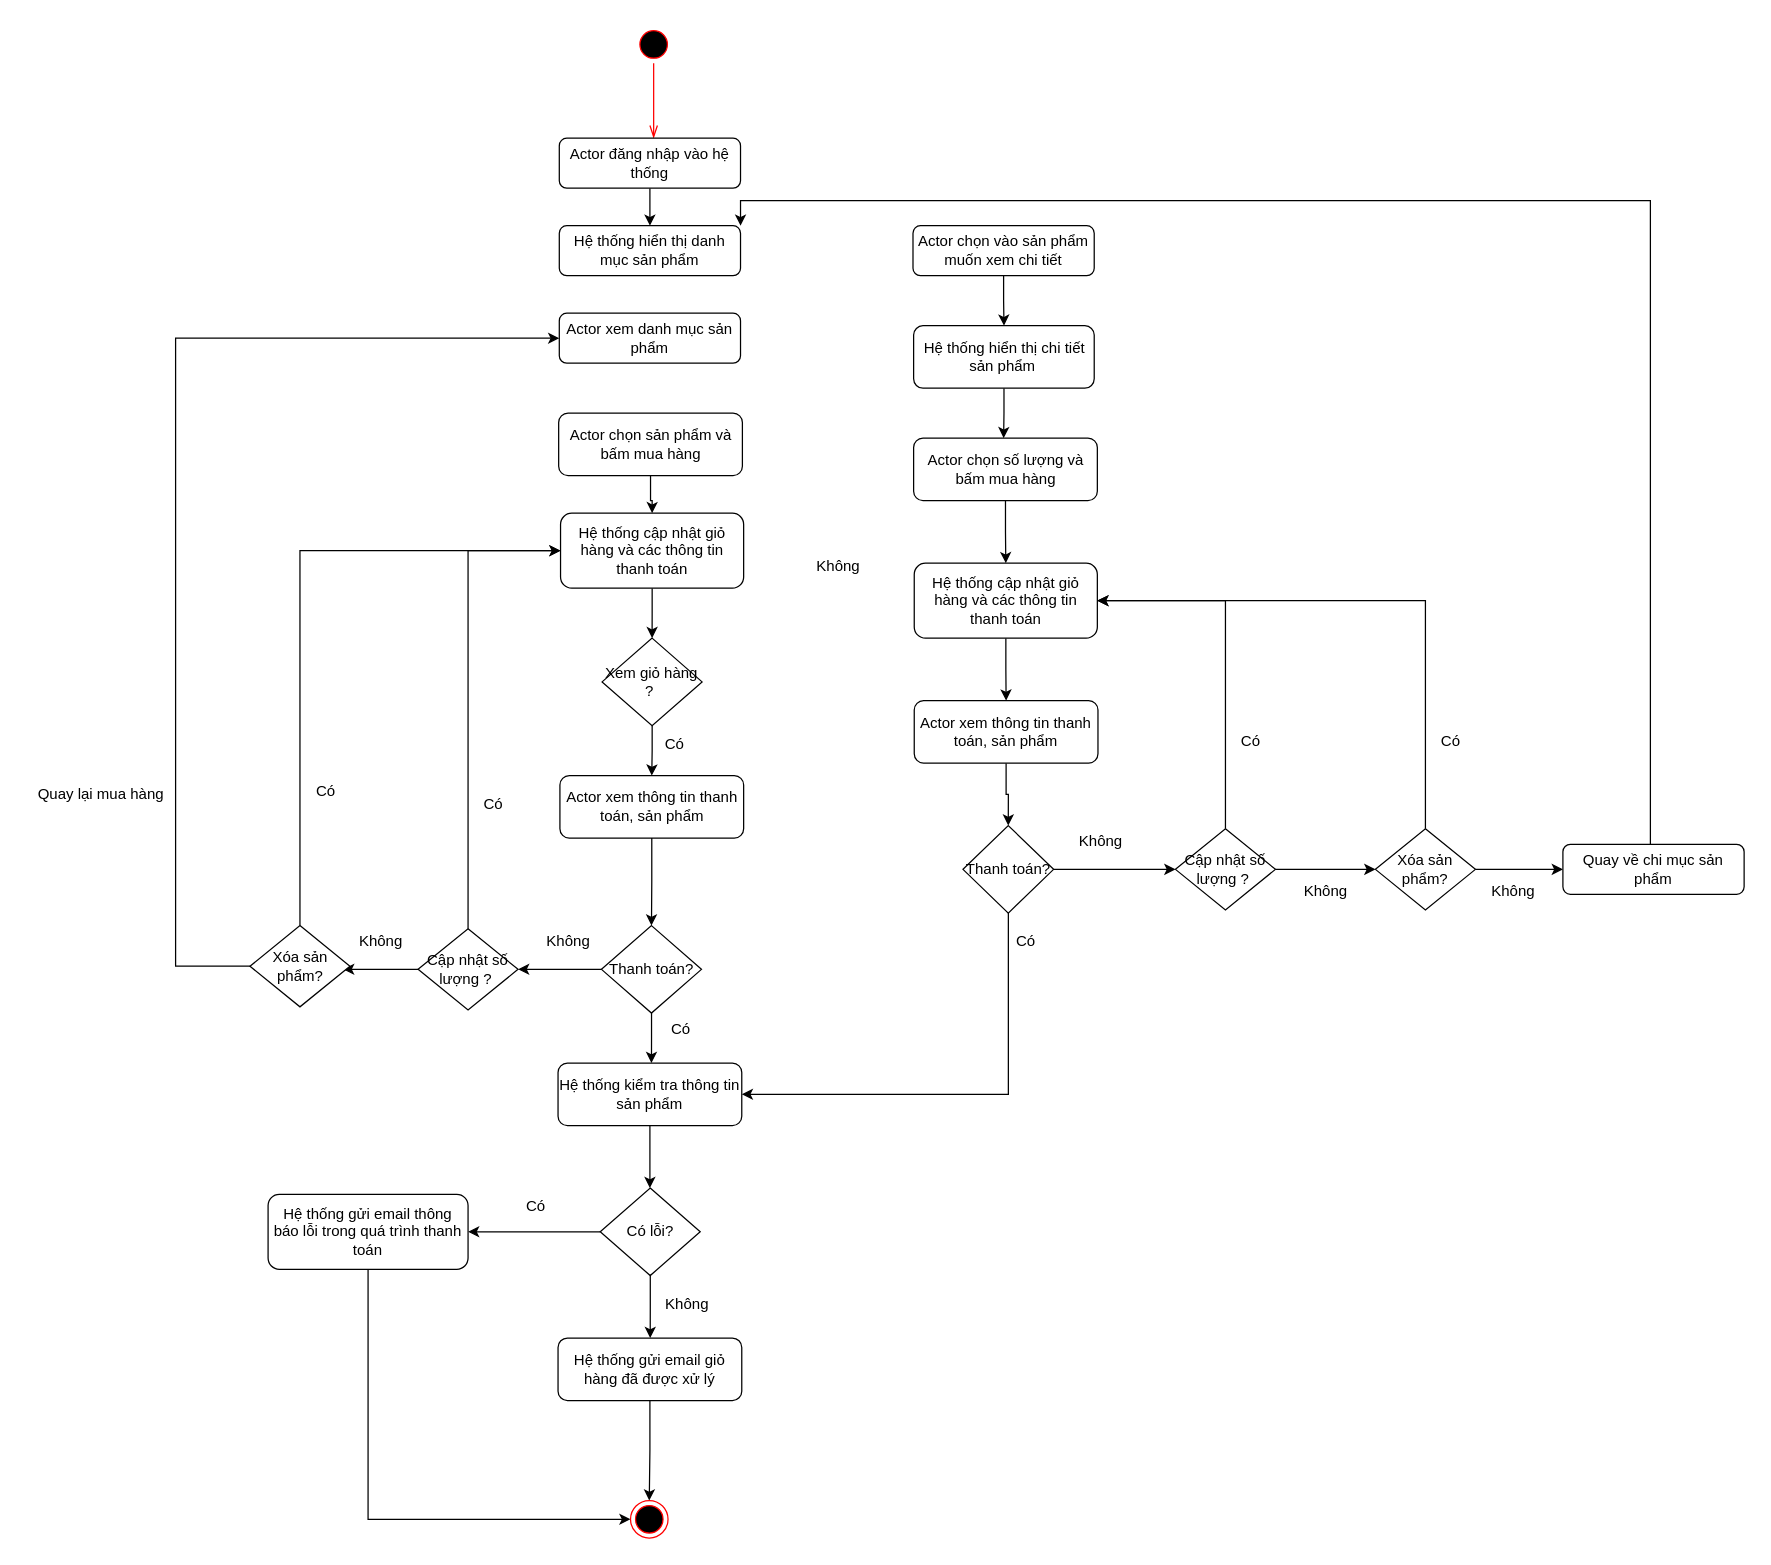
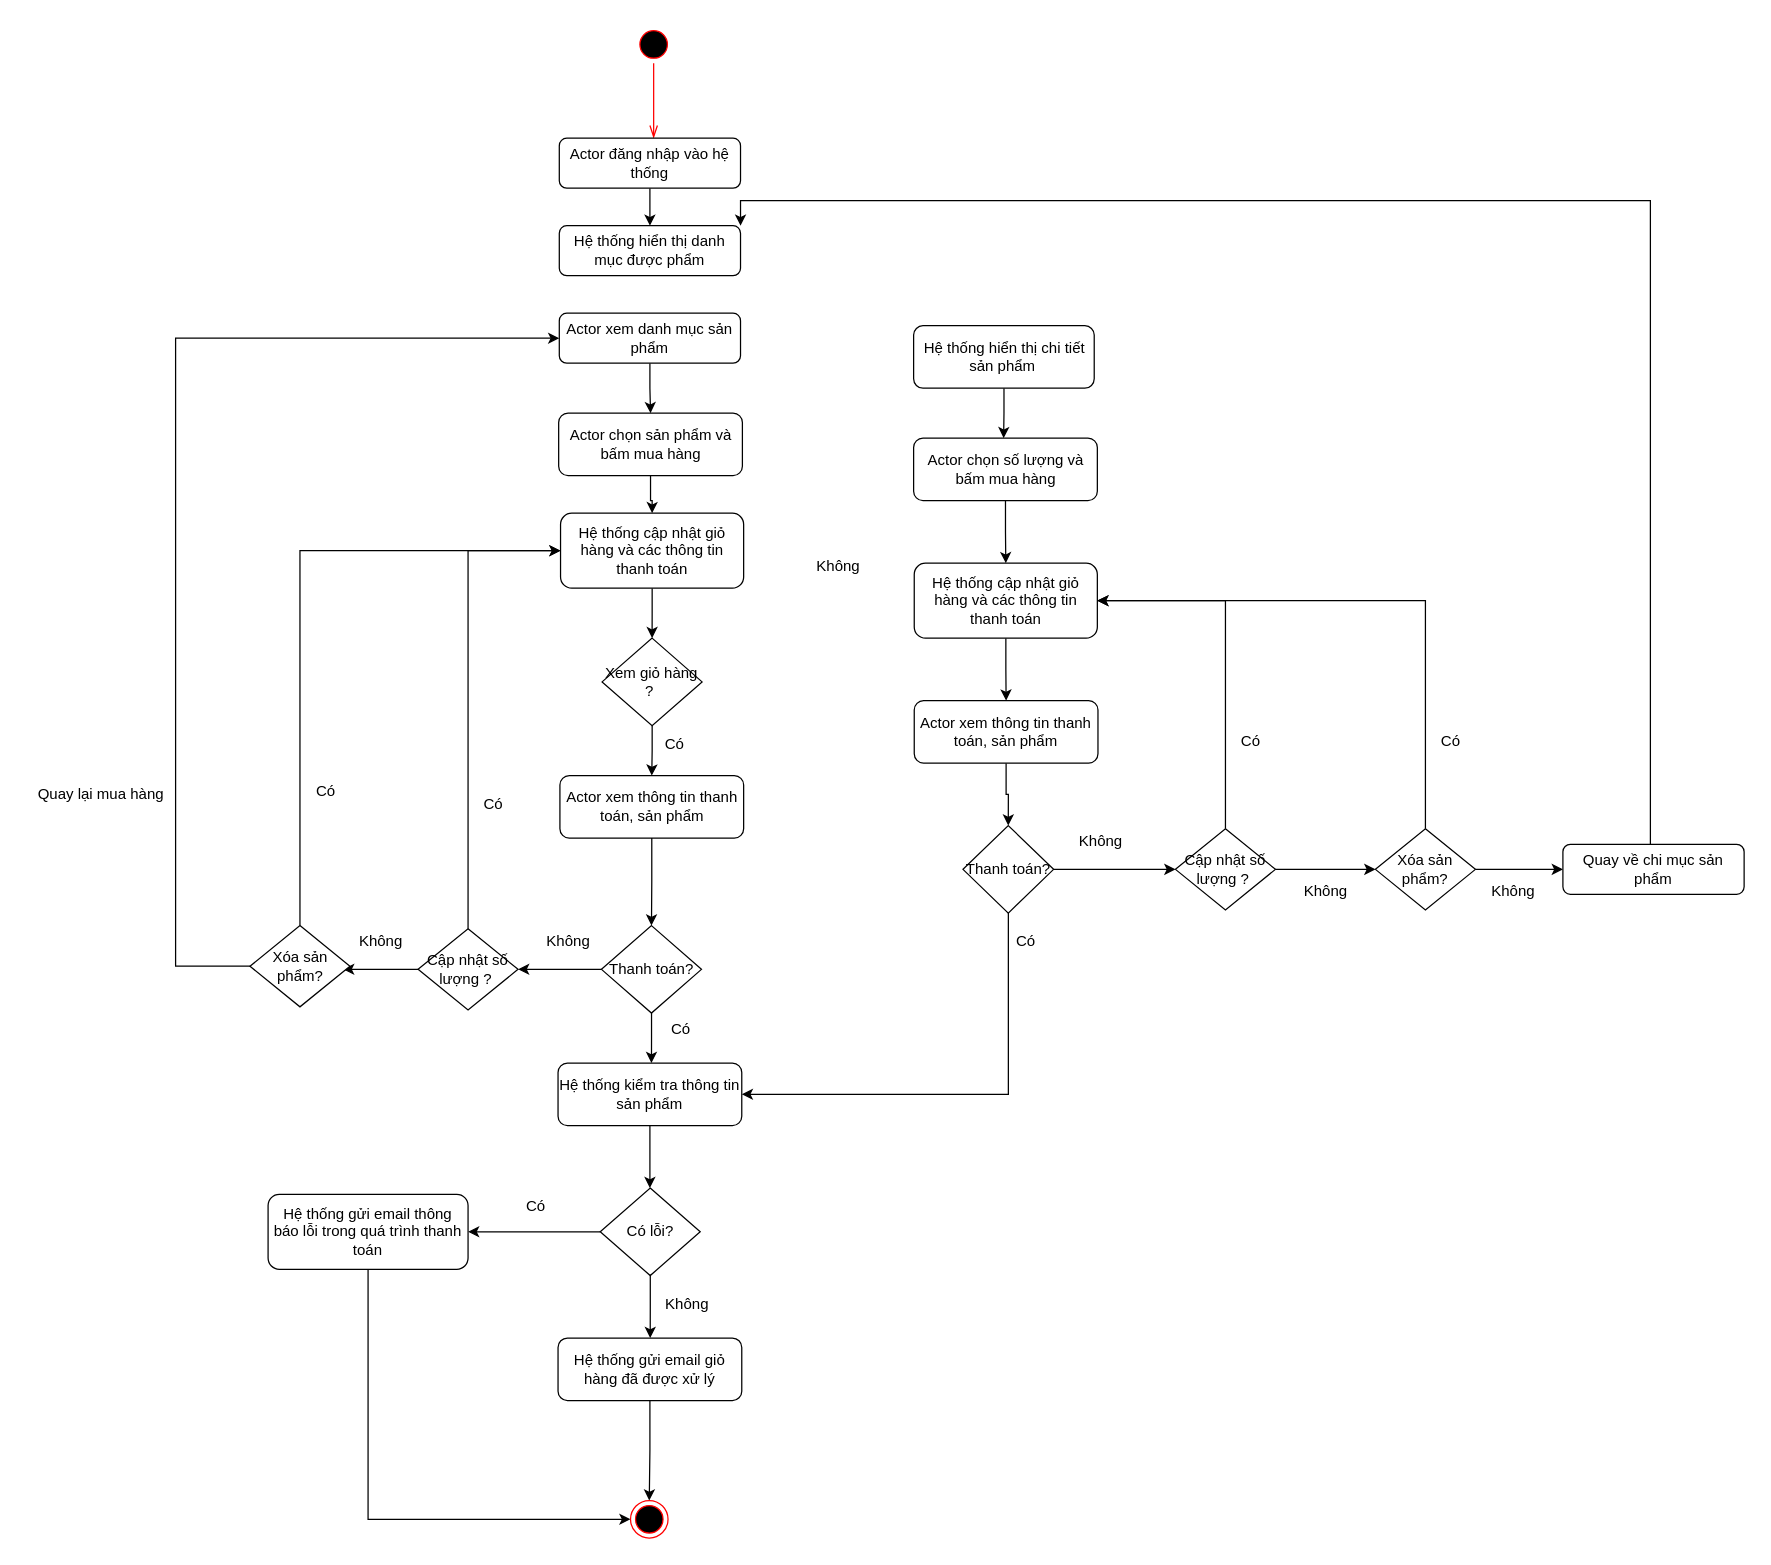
node "Hệ thống hiển thị danh mục sản phẩm": label "Hệ thống hiển thị danh mục sản phẩm" -> "Hệ thống hiển thị danh mục được phẩm"
node "Actor chọn vào sản phẩm muốn xem chi tiết": removed
edge "Actor chọn vào sản phẩm muốn xem chi tiết" -> "Hệ thống hiển thị chi tiết sản phẩm": removed
edge "Actor xem danh mục sản phẩm" -> "Actor chọn sản phẩm và bấm mua hàng": added
